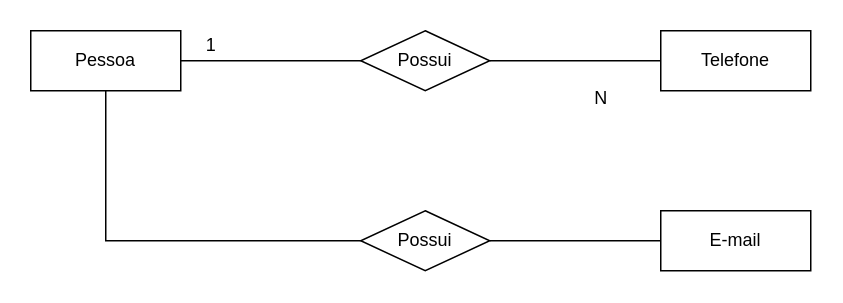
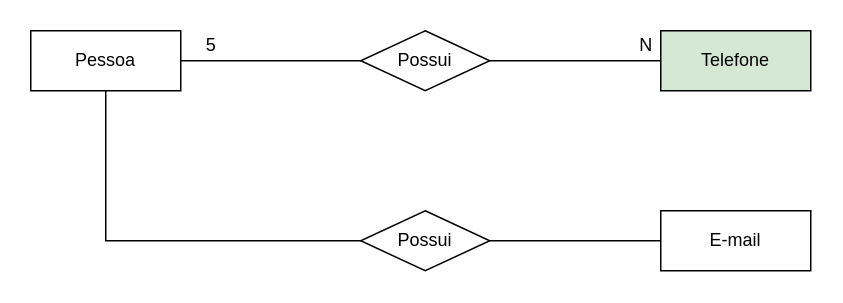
node "1": label "1" -> "5"
node "Telefone": fillcolor #ffffff -> #d5e8d4
node "N": moved (601, 98) -> (646, 46)
